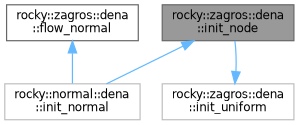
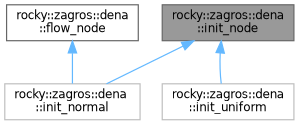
node "rocky::zagros::dena ::flow_normal": label "rocky::zagros::dena ::flow_normal" -> "rocky::zagros::dena ::flow_node"
edge "rocky::zagros::dena ::init_node" -> "rocky::zagros::dena ::init_uniform": reversed
node "rocky::normal::dena ::init_normal": label "rocky::normal::dena ::init_normal" -> "rocky::zagros::dena ::init_normal"
